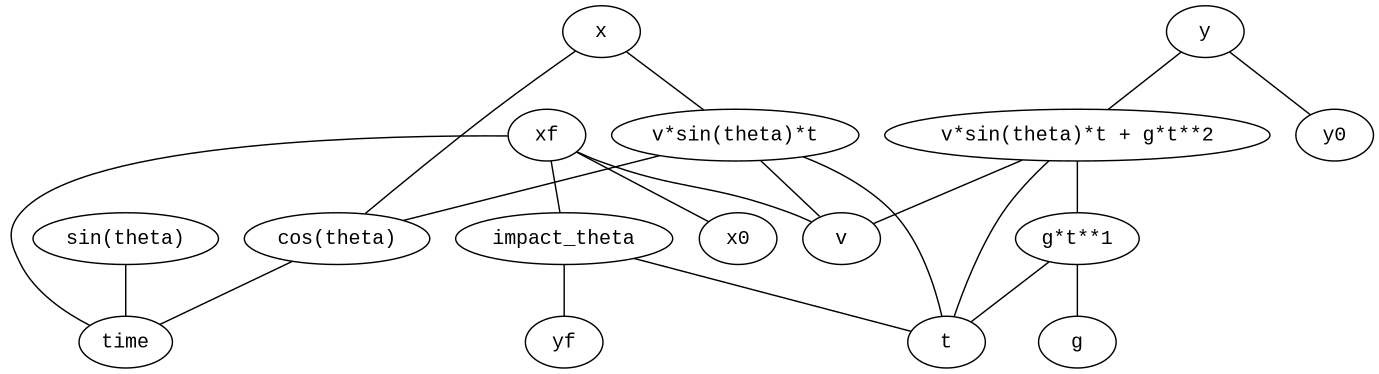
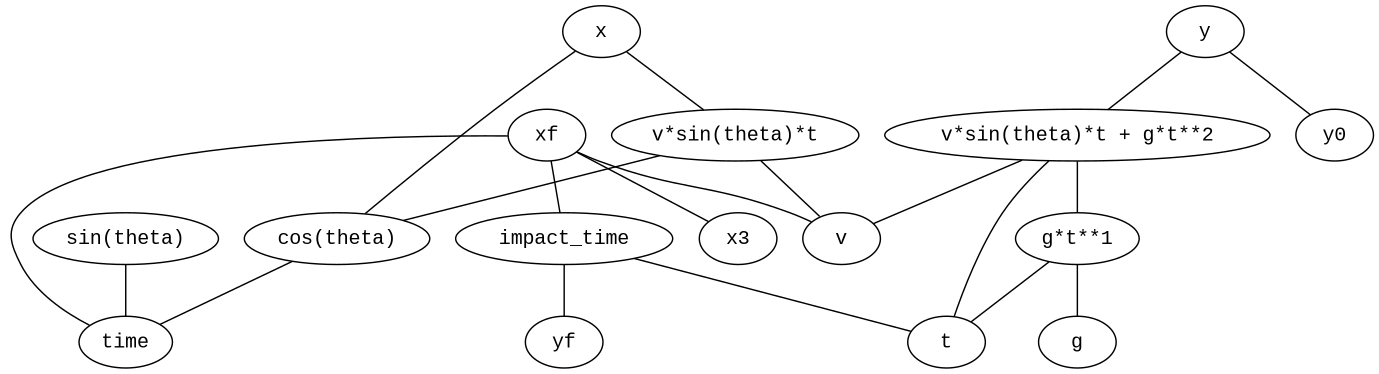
edge "v*sin(theta)*t" -- "t": removed
node "impact_theta": label "impact_theta" -> "impact_time"
node "x0": label "x0" -> "x3"
